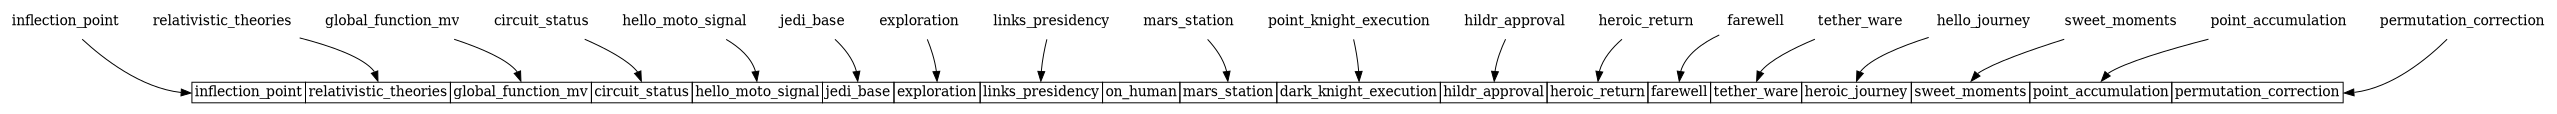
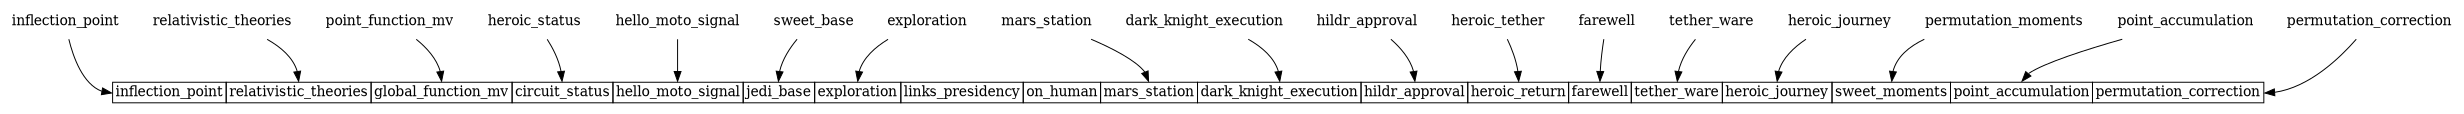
node "global_function_mv": label "global_function_mv" -> "point_function_mv"
node "circuit_status": label "circuit_status" -> "heroic_status"
node "jedi_base": label "jedi_base" -> "sweet_base"
node "links_presidency": removed
node "point_knight_execution": label "point_knight_execution" -> "dark_knight_execution"
node "heroic_return": label "heroic_return" -> "heroic_tether"
node "hello_journey": label "hello_journey" -> "heroic_journey"
node "sweet_moments": label "sweet_moments" -> "permutation_moments"
